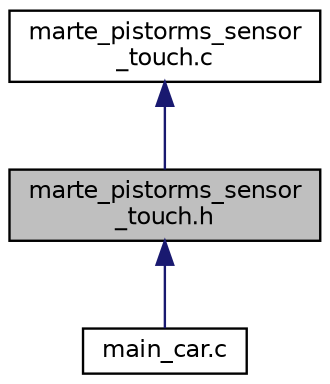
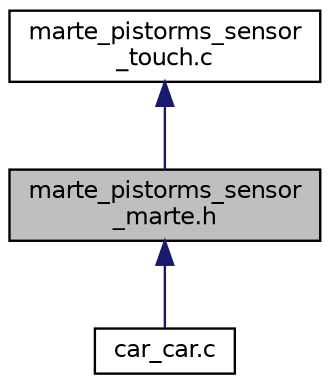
node "marte_pistorms_sensor _touch.h": label "marte_pistorms_sensor _touch.h" -> "marte_pistorms_sensor _marte.h"
node "main_car.c": label "main_car.c" -> "car_car.c"
